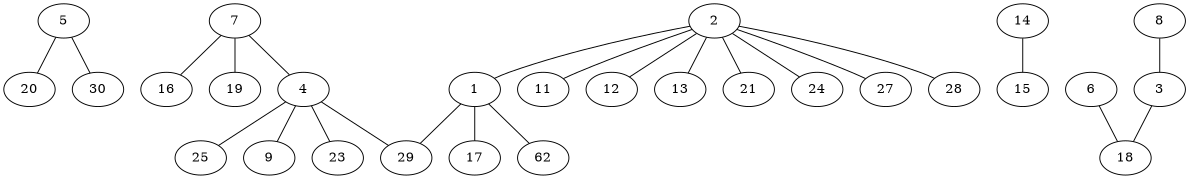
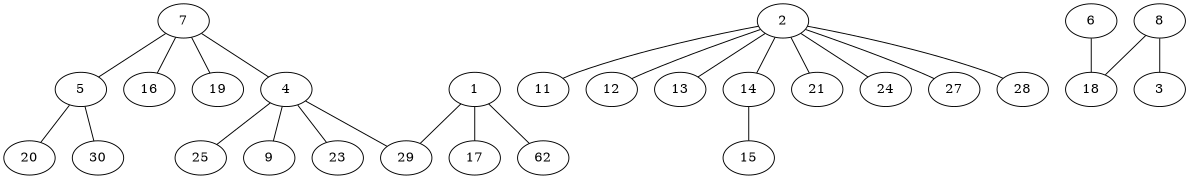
edge "2" -- "1": now "2" -- "14"
edge "7" -- "5": added
edge "3" -- "18": now "8" -- "18"
